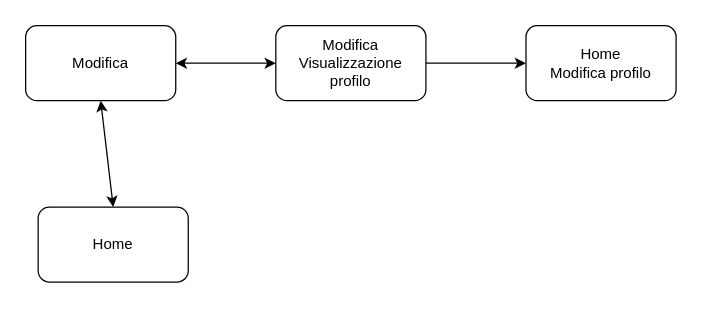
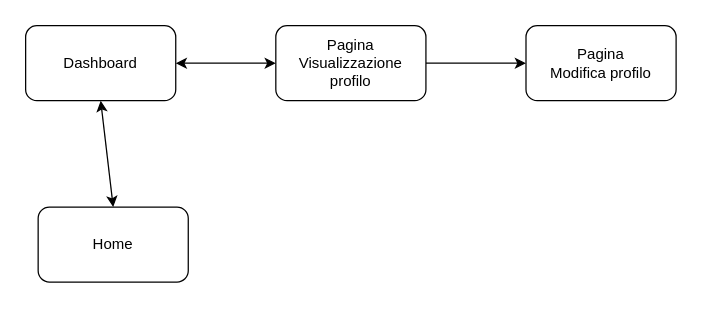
node "Modifica": label "Modifica" -> "Dashboard"
node "Modifica Visualizzazione profilo": label "Modifica Visualizzazione profilo" -> "Pagina Visualizzazione profilo"
node "Home Modifica profilo": label "Home Modifica profilo" -> "Pagina Modifica profilo"
